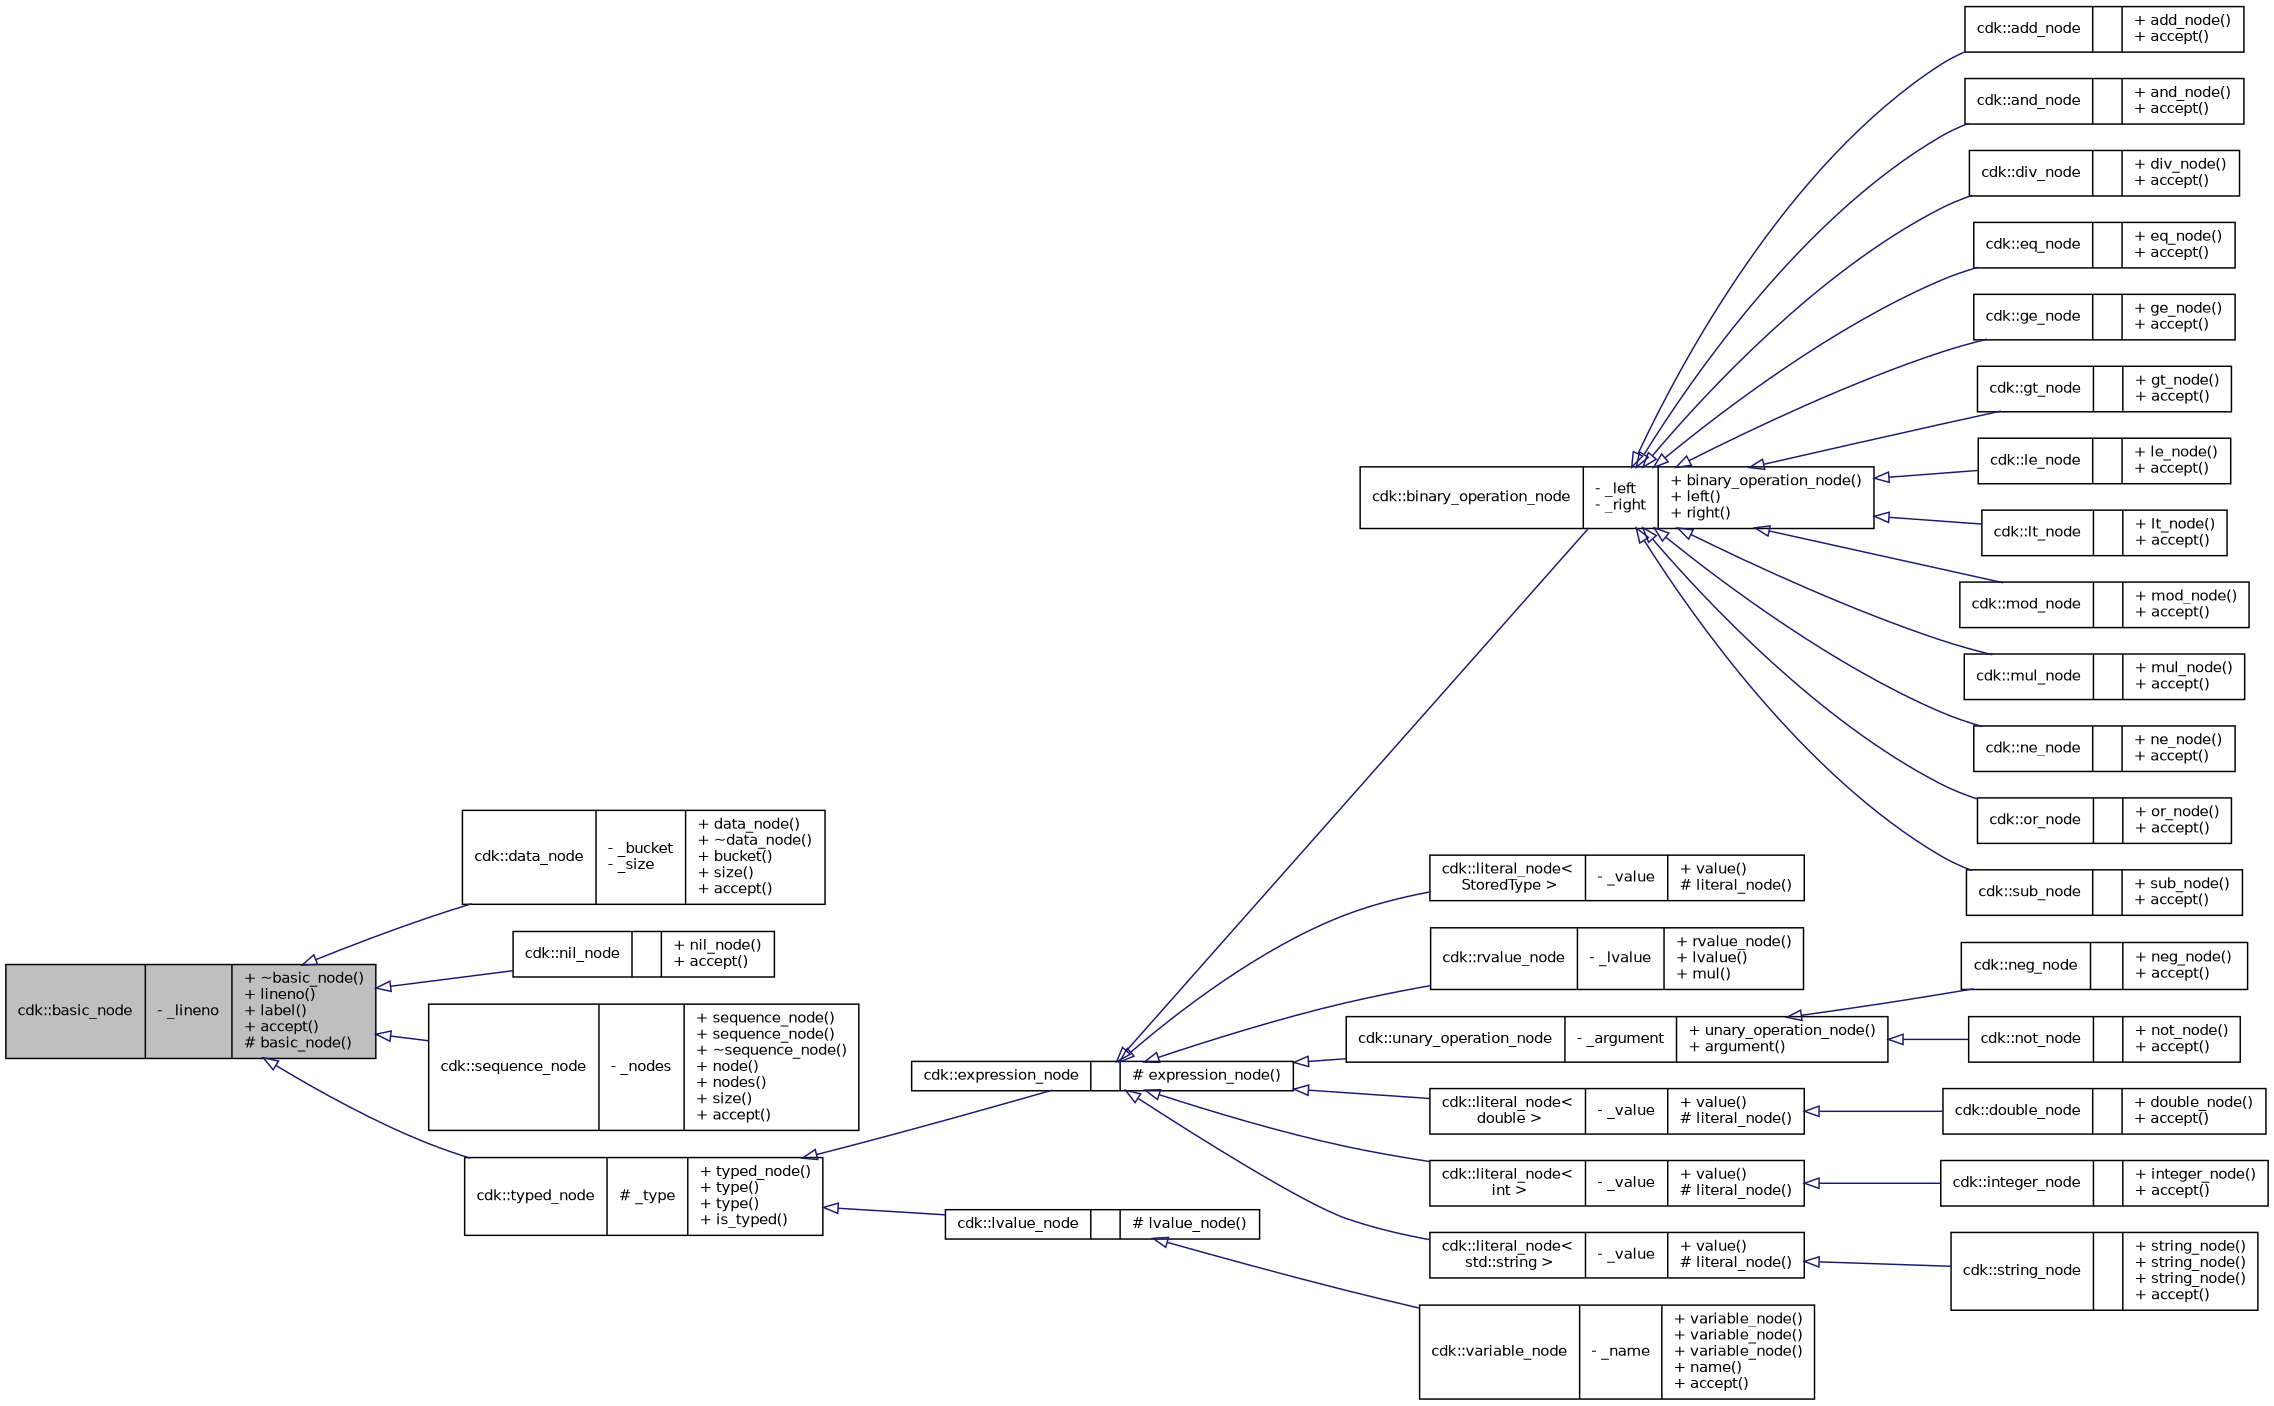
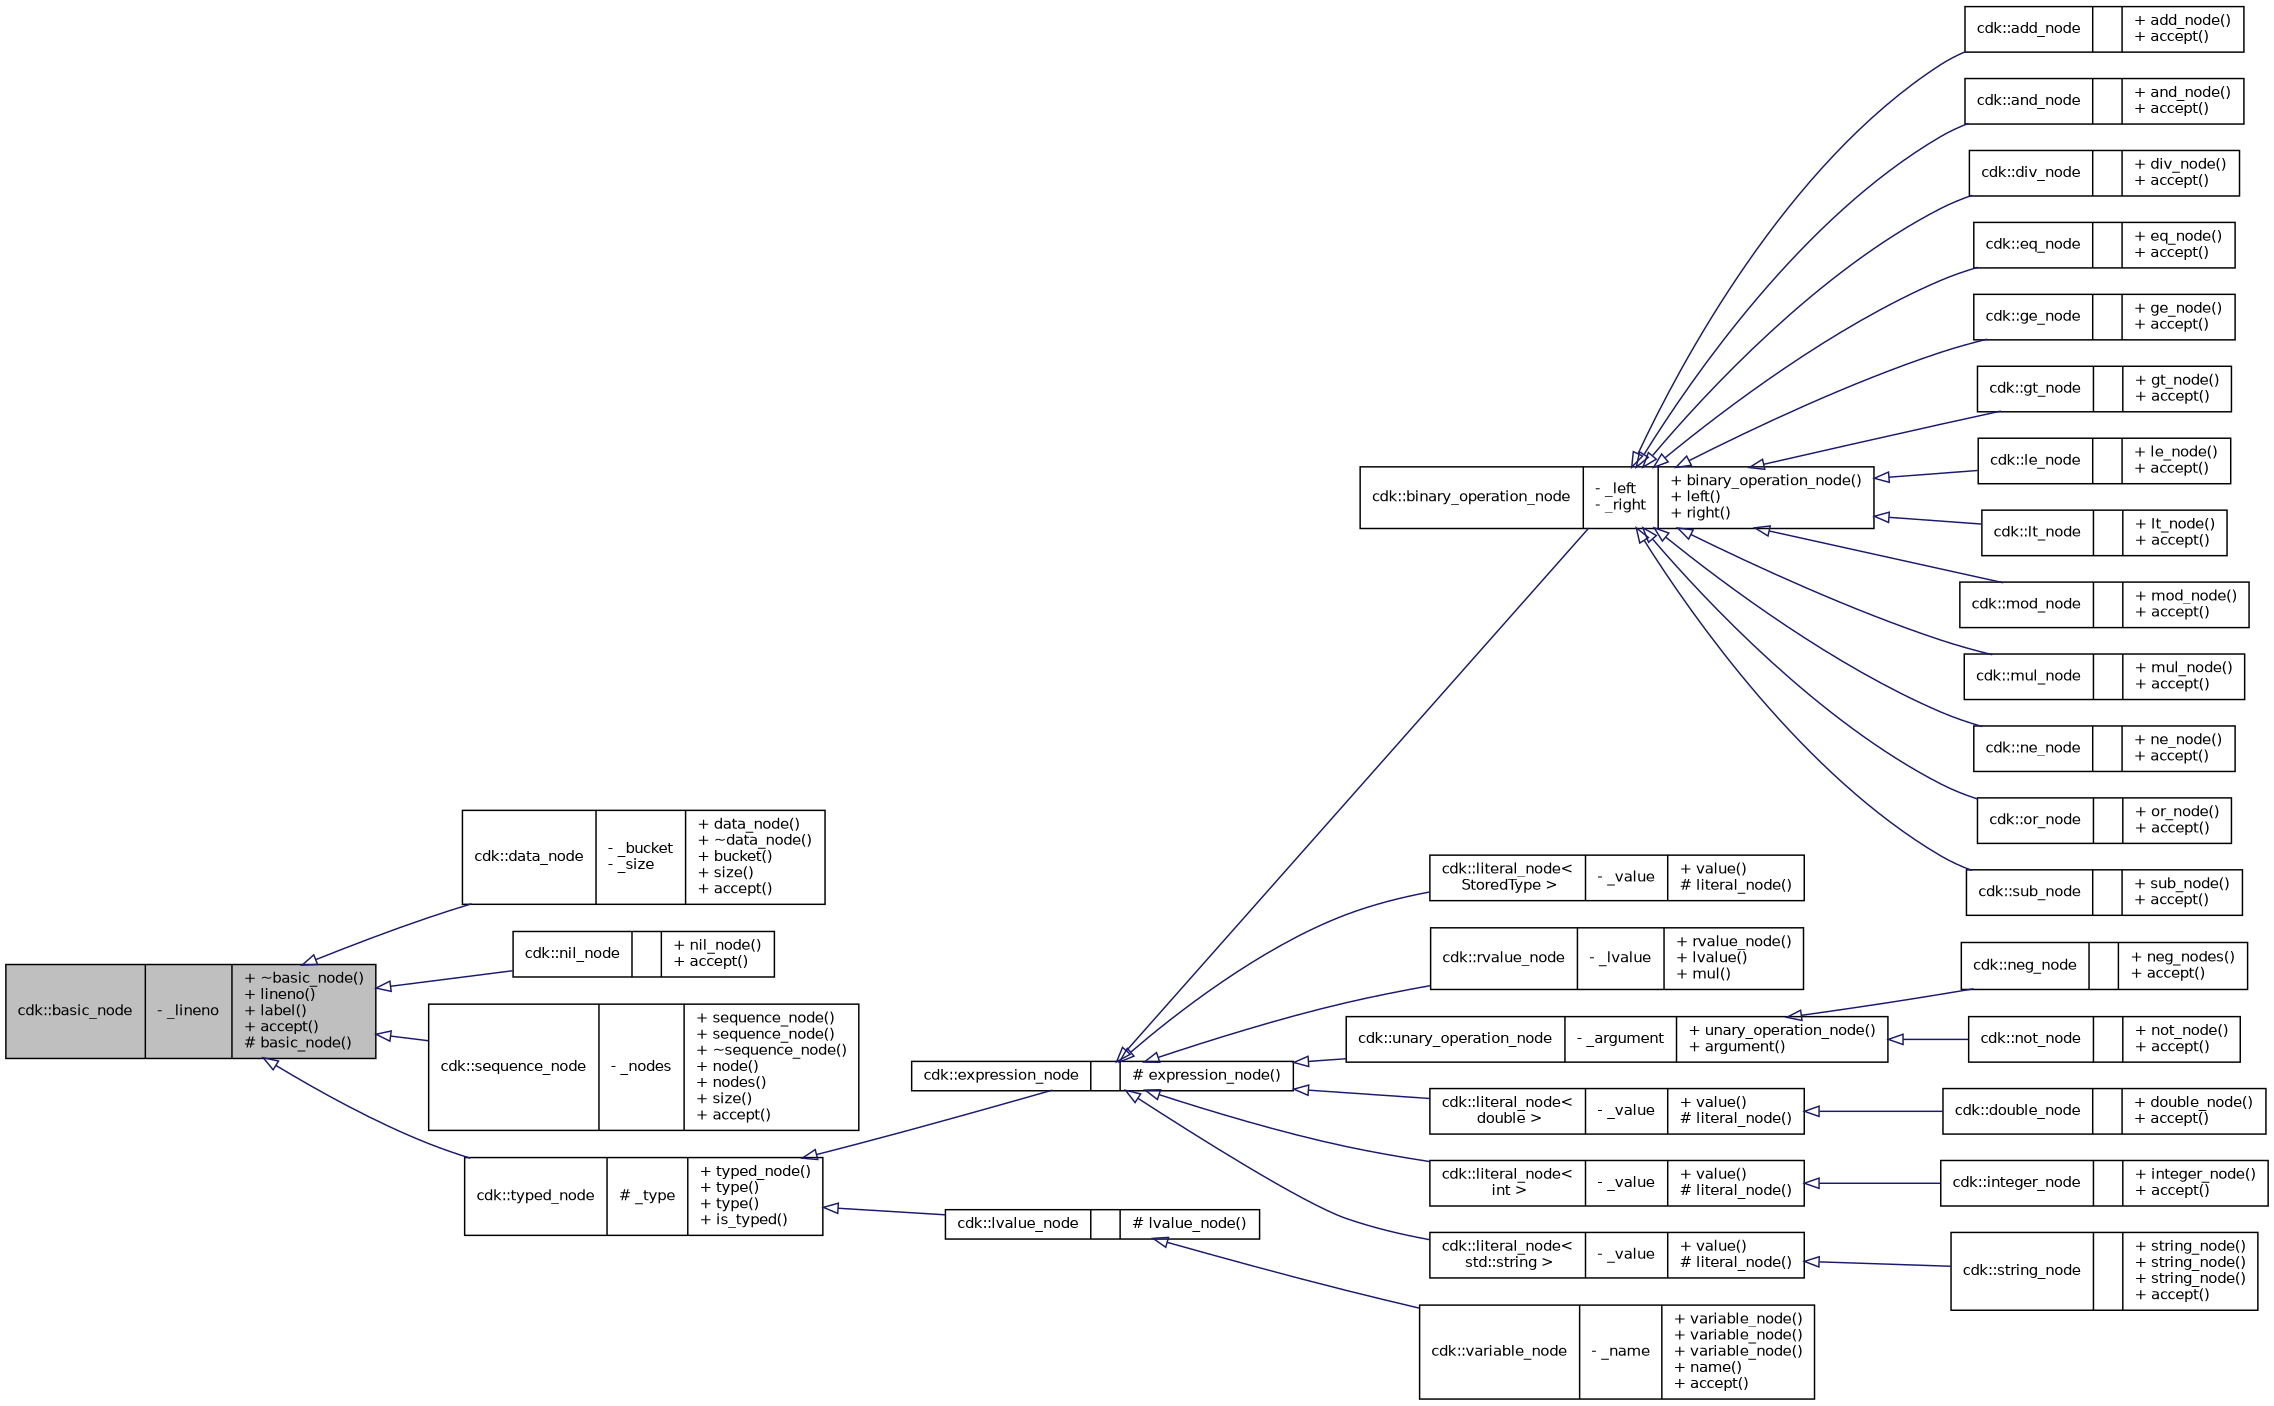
node "cdk::neg_node": text "+ neg_node()" -> "+ neg_nodes()"
